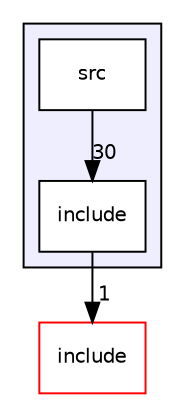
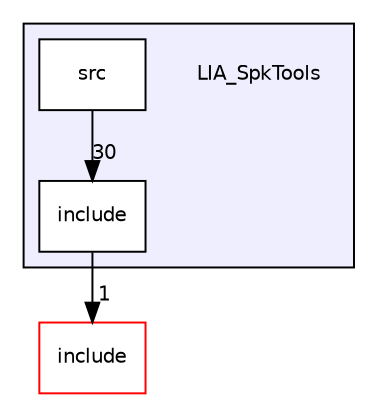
node "LIA_SpkTools": added
